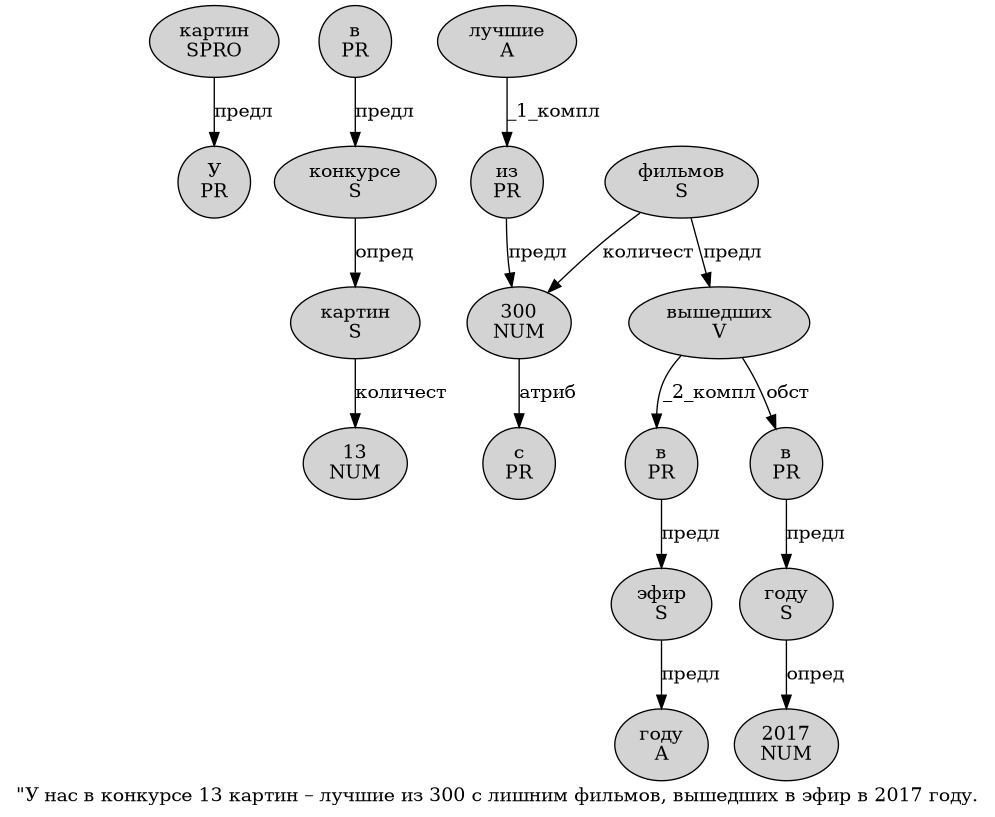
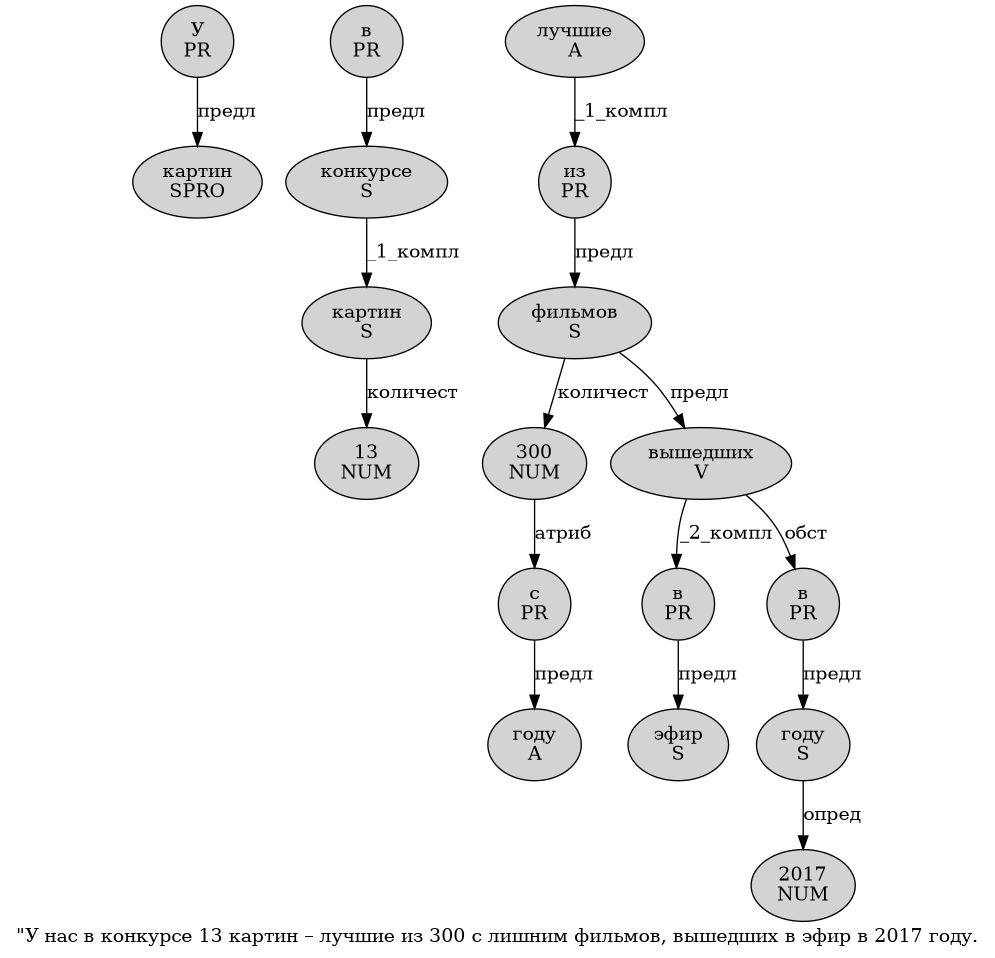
edge "картин SPRO" -> "У PR": reversed
edge "из PR" -> "300 NUM": now "из PR" -> "фильмов S"
edge "конкурсе S" -> "картин S": label "опред" -> "_1_компл"
edge "эфир S" -> "году A": now "с PR" -> "году A"
